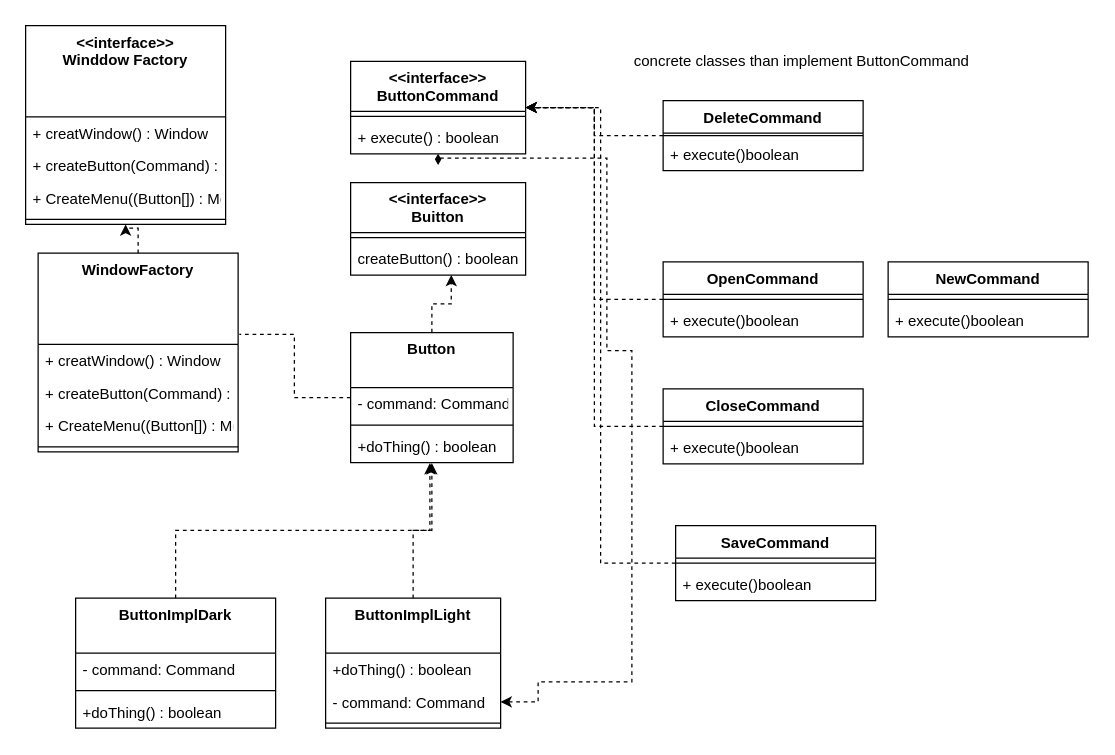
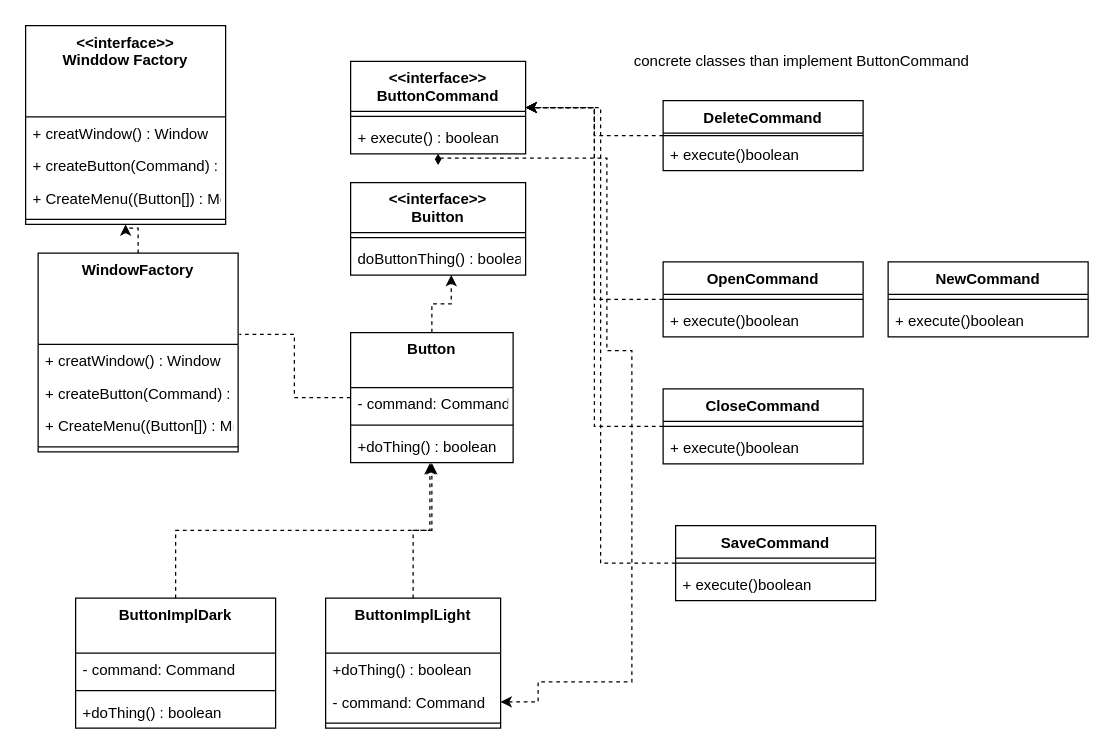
node "createButton() : boolean": label "createButton() : boolean" -> "doButtonThing() : boolean"
